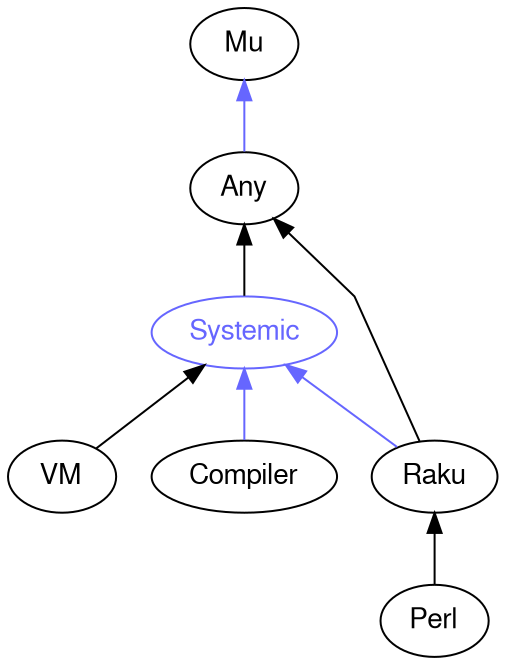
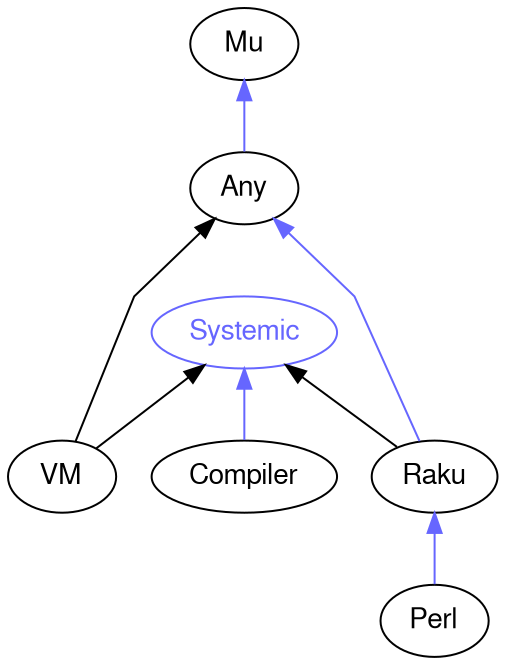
edge "Systemic" -> "Any": now "VM" -> "Any"
edge "Raku" -> "Any": color #000000 -> #6666ff
edge "Raku" -> "Systemic": color #6666ff -> #000000
edge "Perl" -> "Raku": color #000000 -> #6666ff
